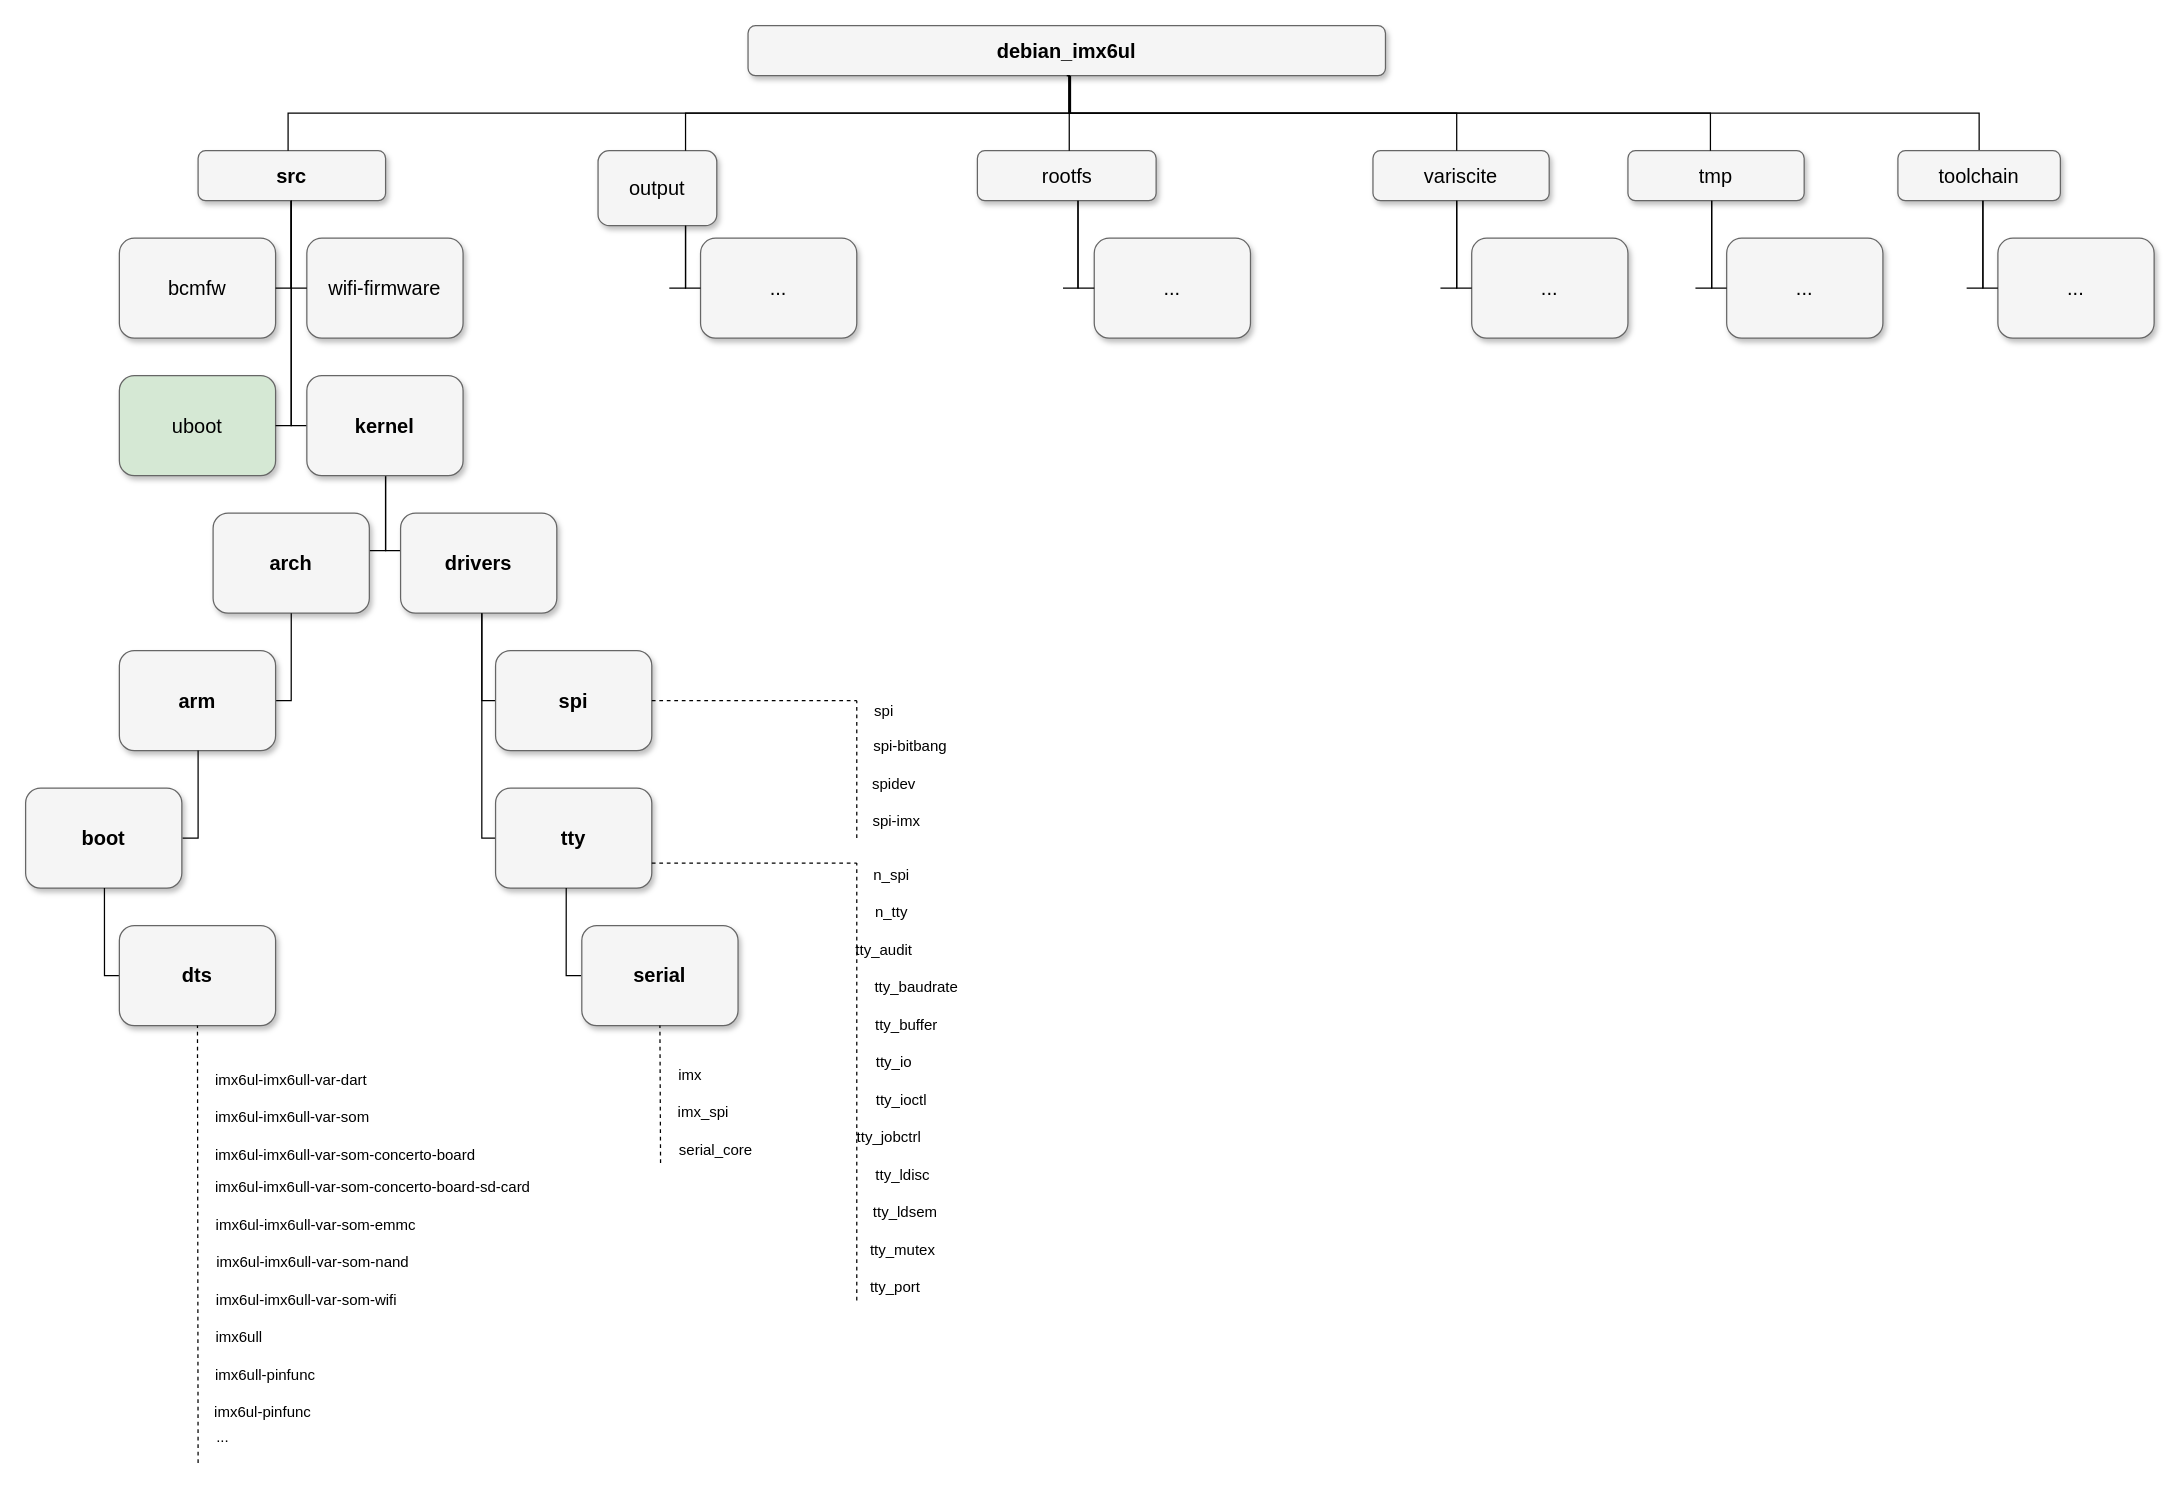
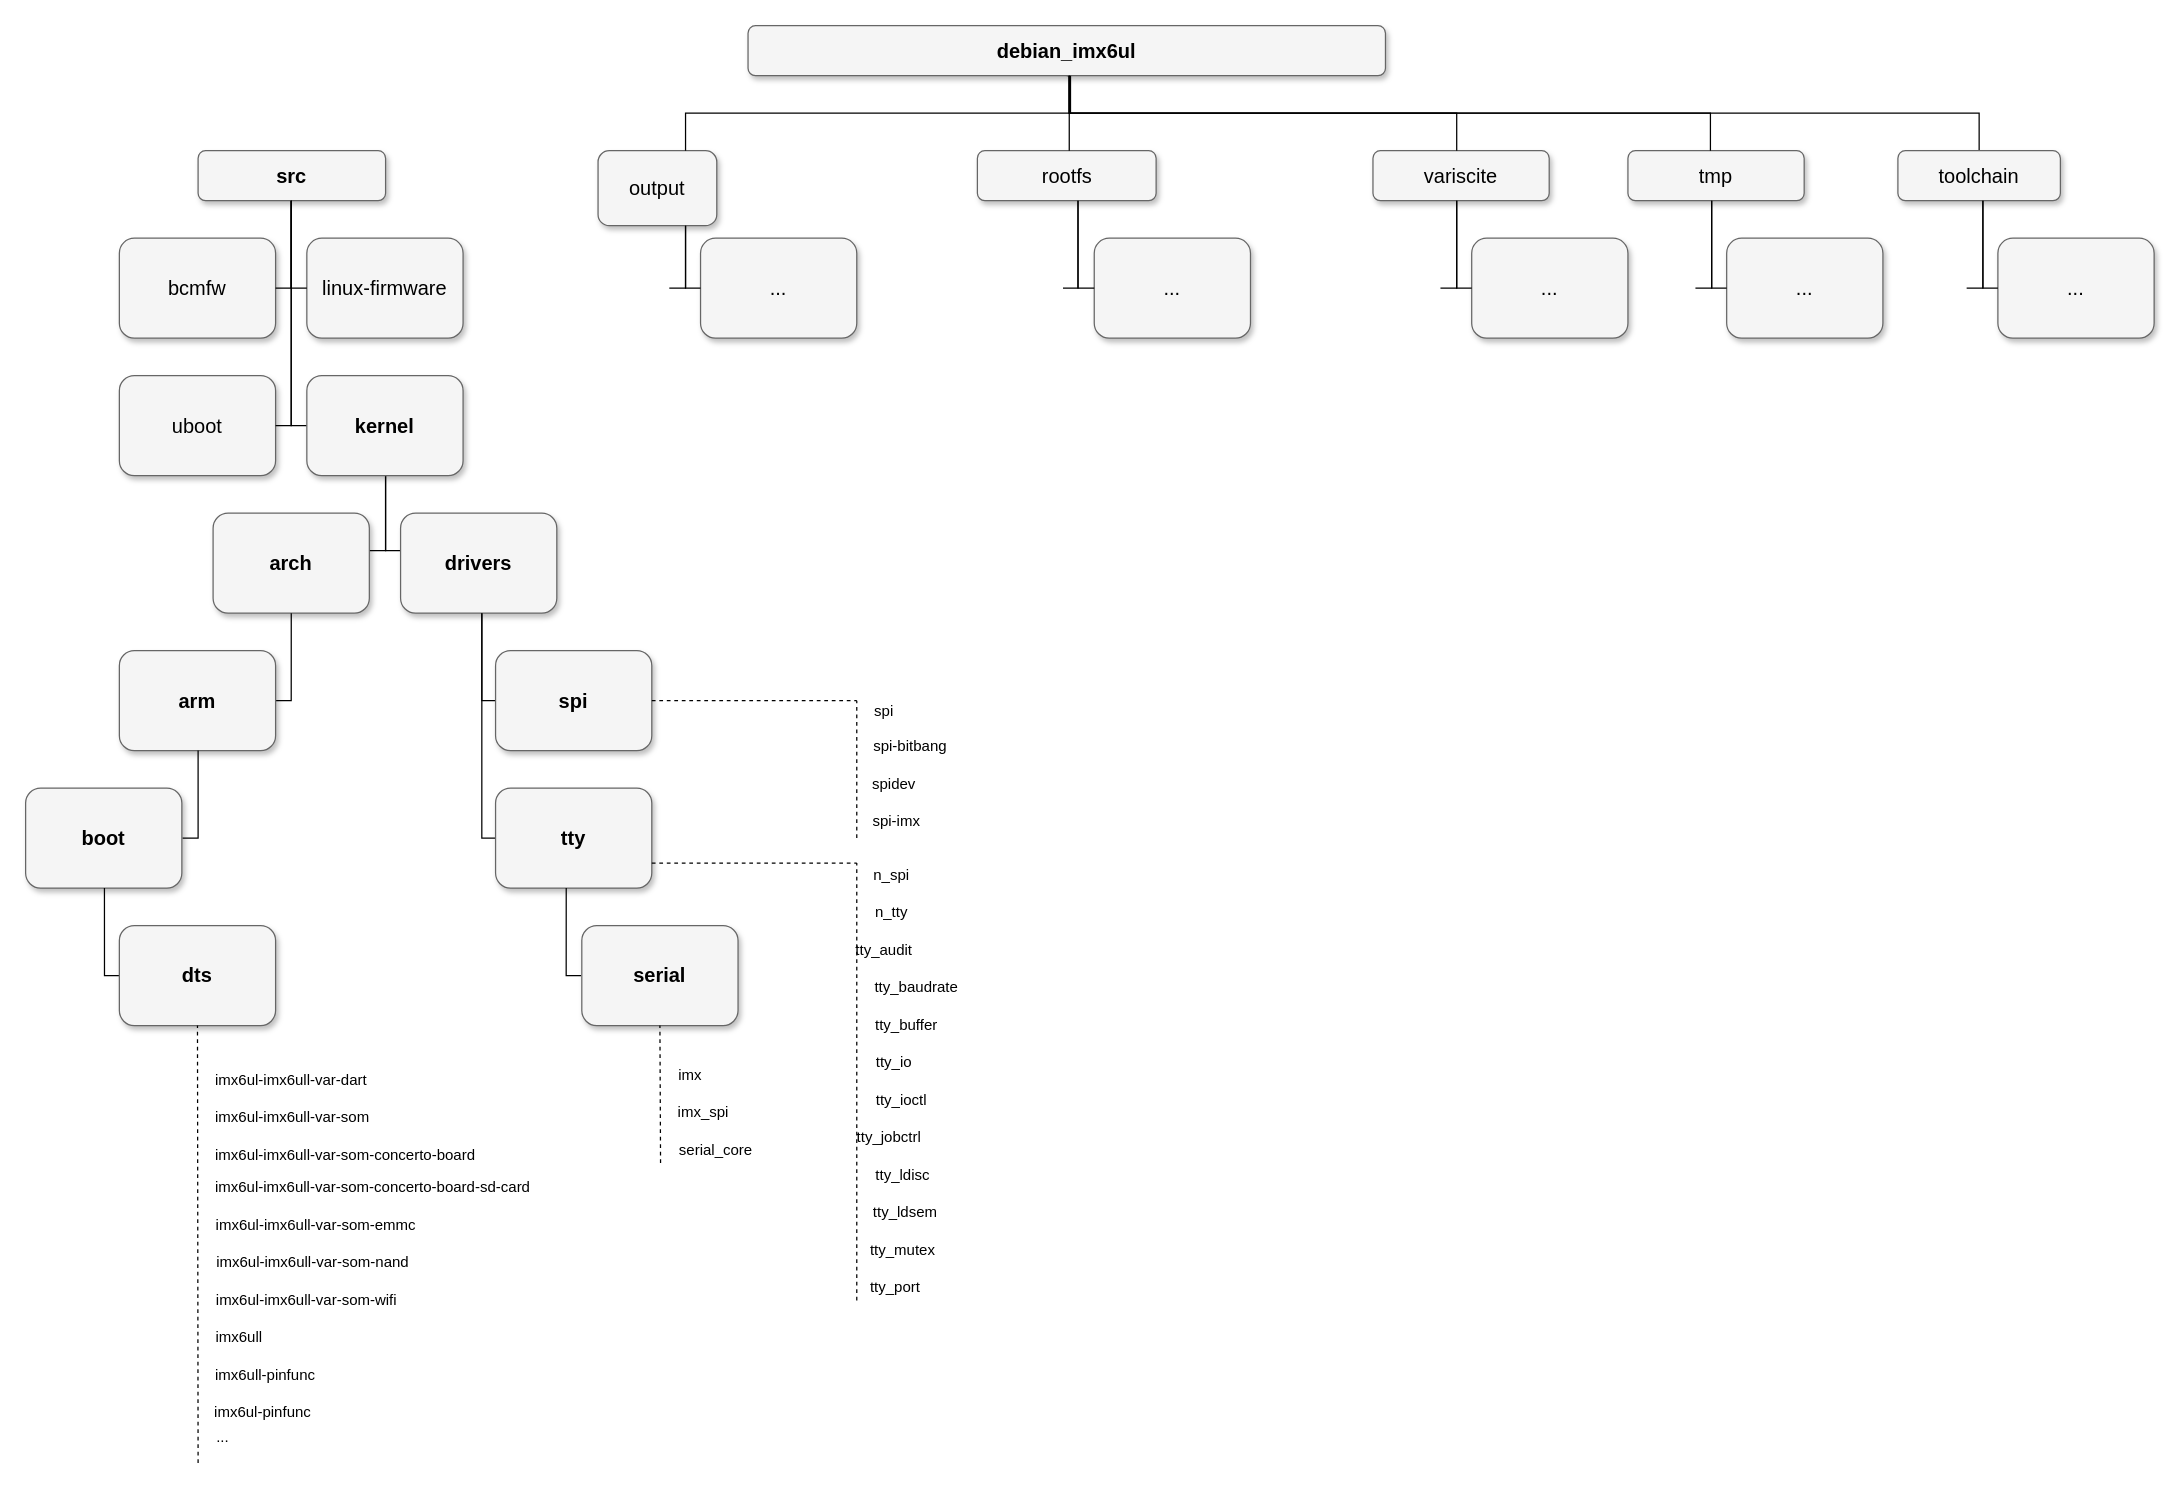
edge "debian_imx6ul" -- "src": removed
node "wifi-firmware": label "wifi-firmware" -> "linux-firmware"
node "uboot": fillcolor #d5e8d4 -> #f5f5f5
